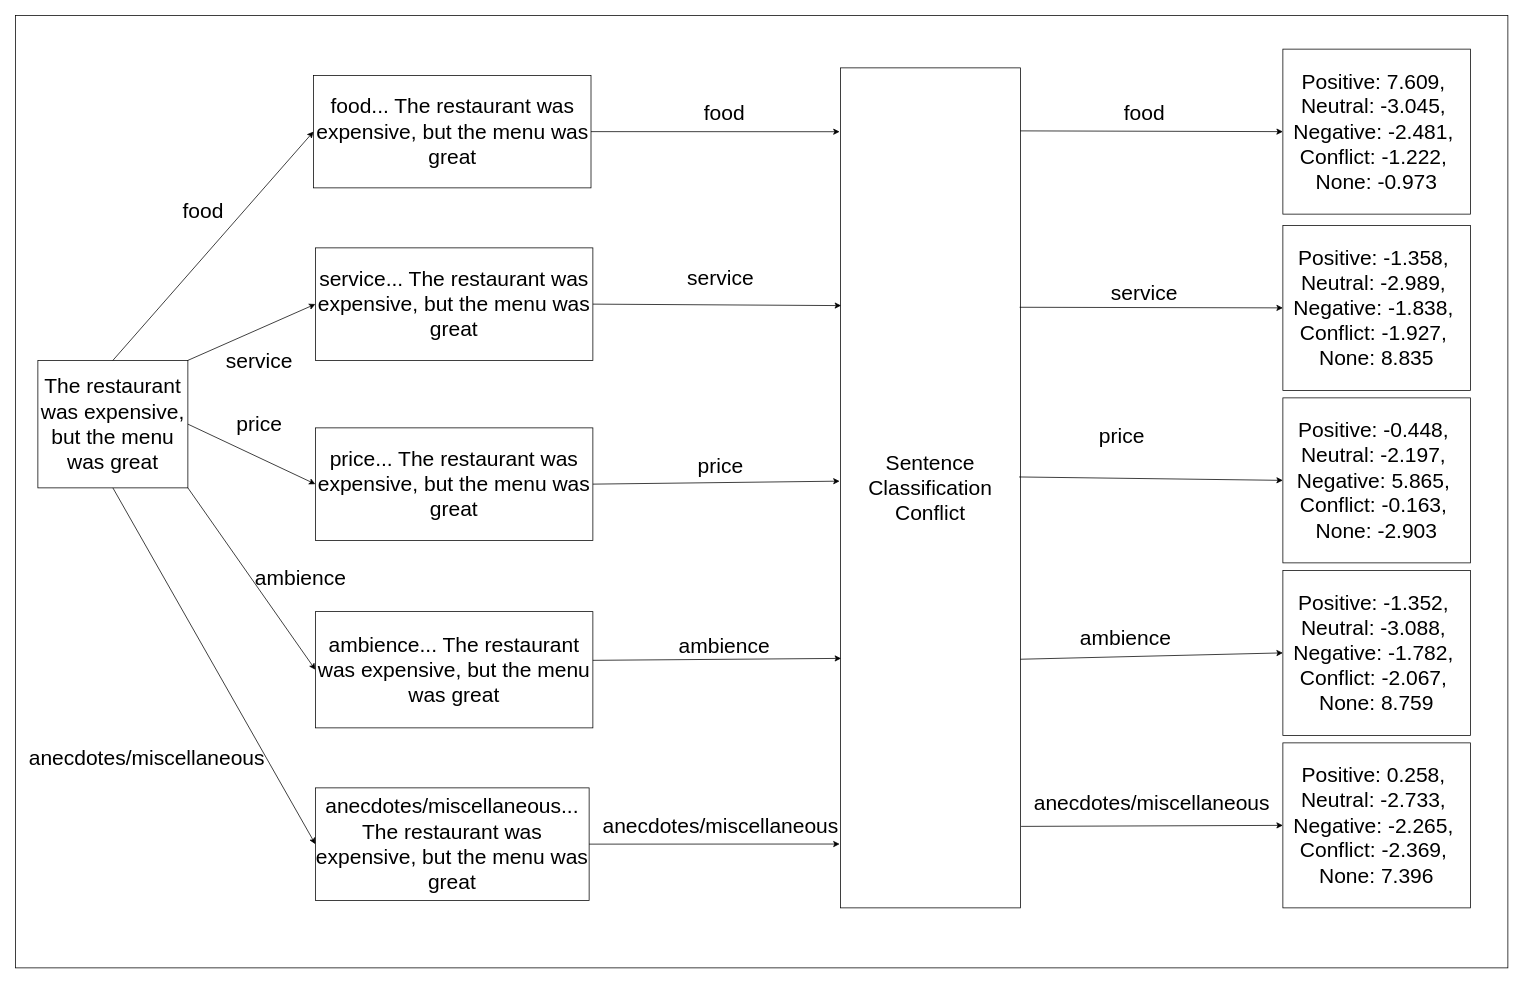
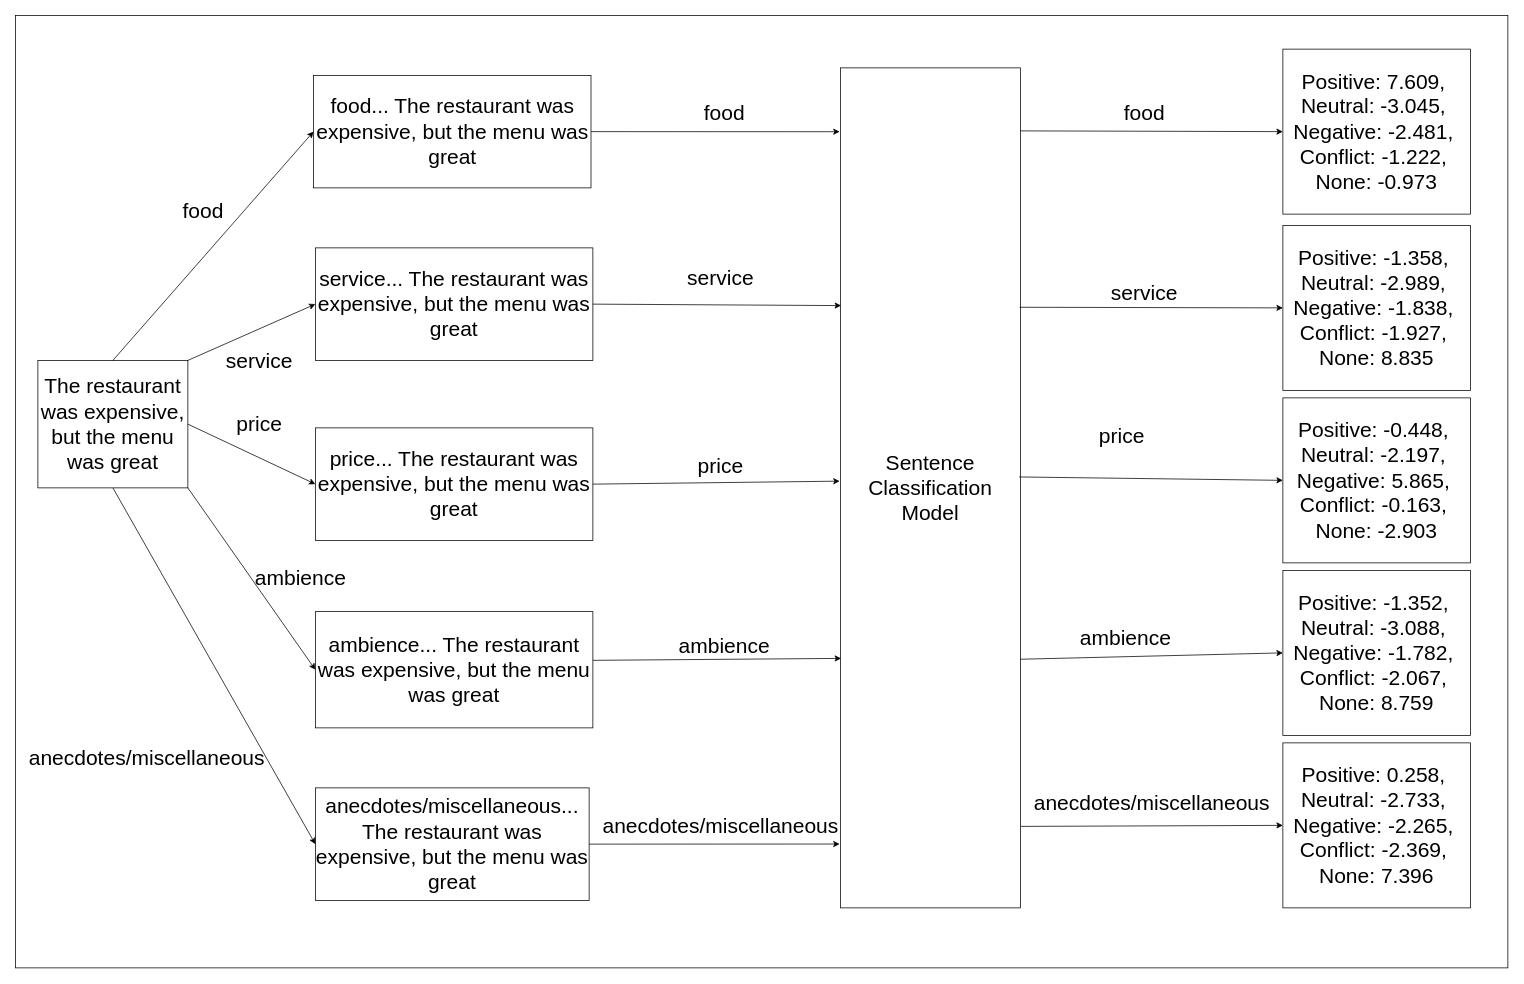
node "Sentence Classification Conflict": label "Sentence Classification Conflict" -> "Sentence Classification Model"
